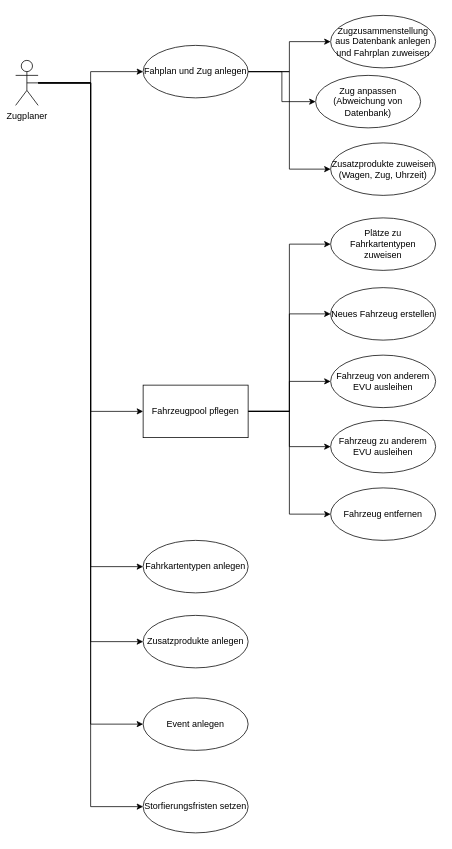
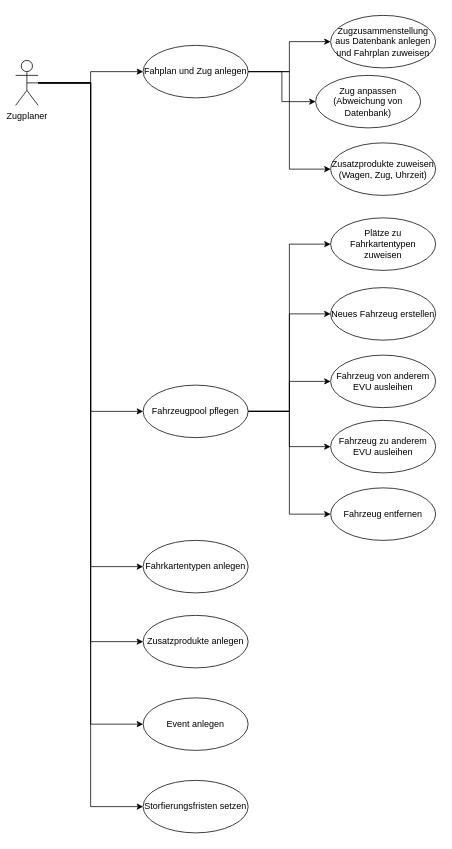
node "Fahrzeugpool pflegen": shape rectangle -> ellipse
